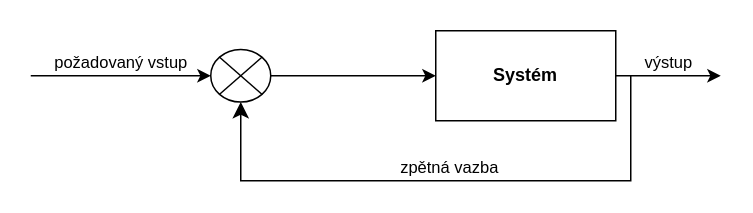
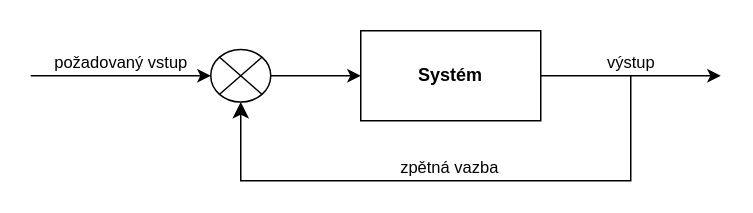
node "Systém": moved (526, 76) -> (451, 76)
